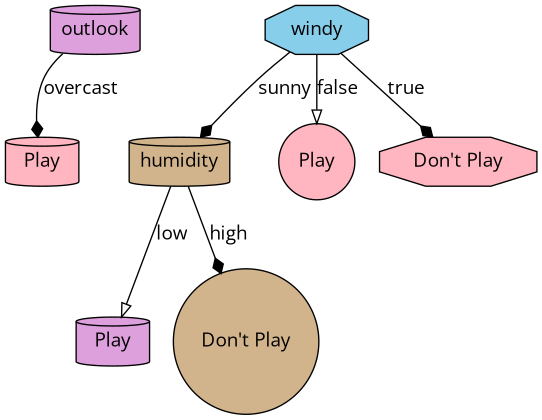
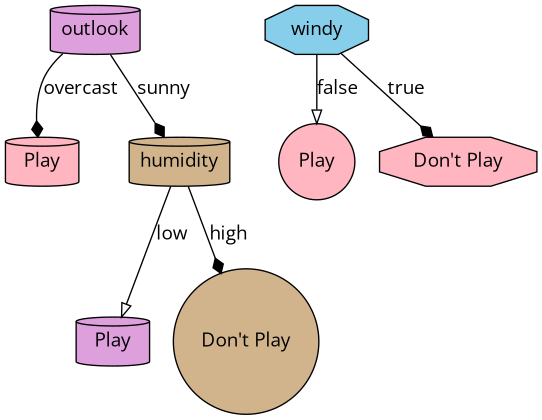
edge "windy" -> "humidity": now "outlook" -> "humidity"
